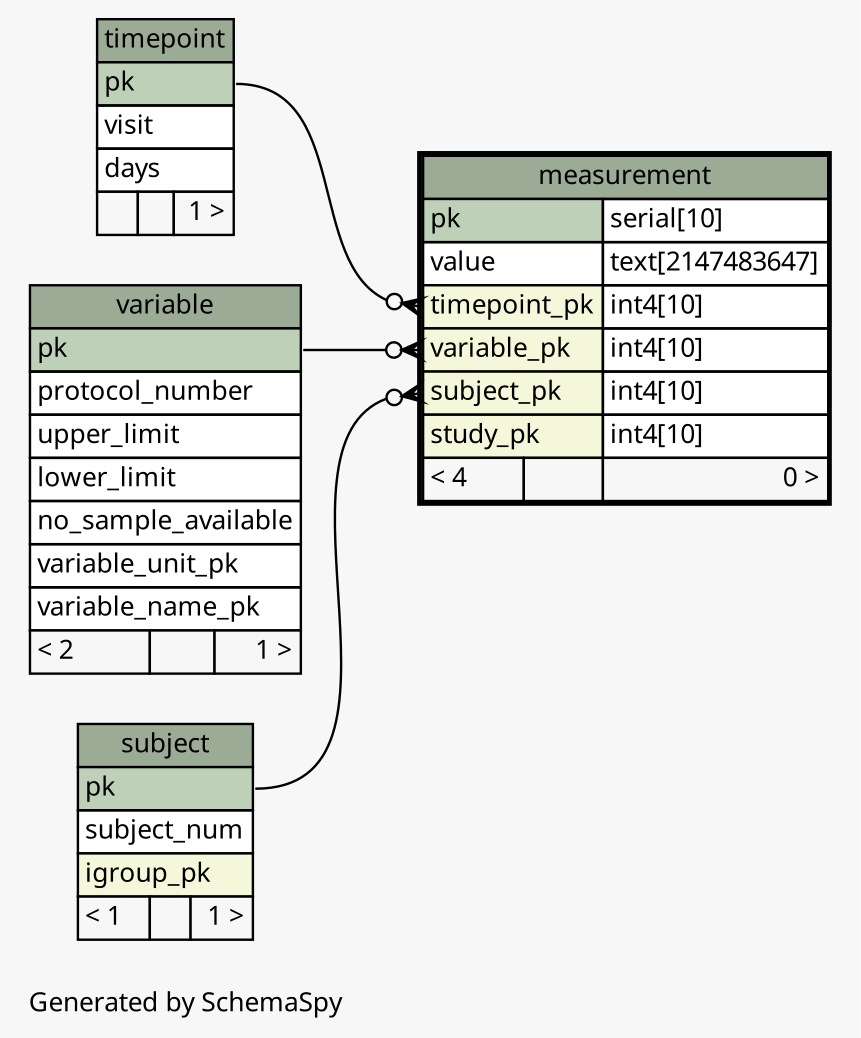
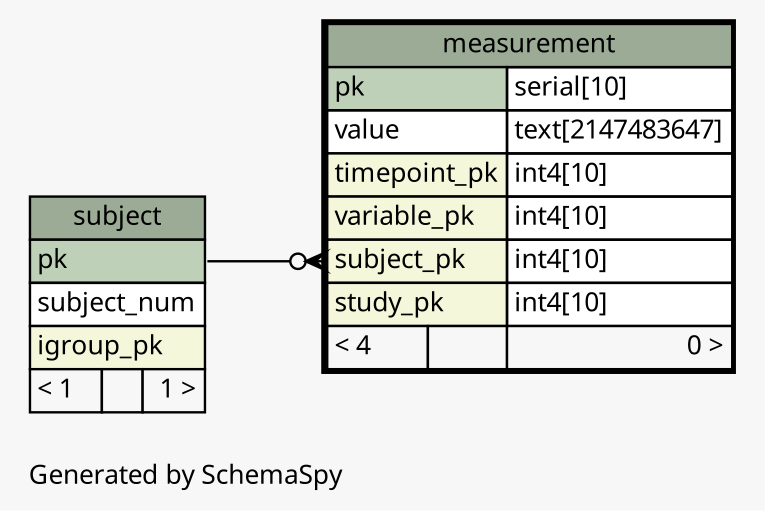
node "timepoint": removed
node "variable": removed
